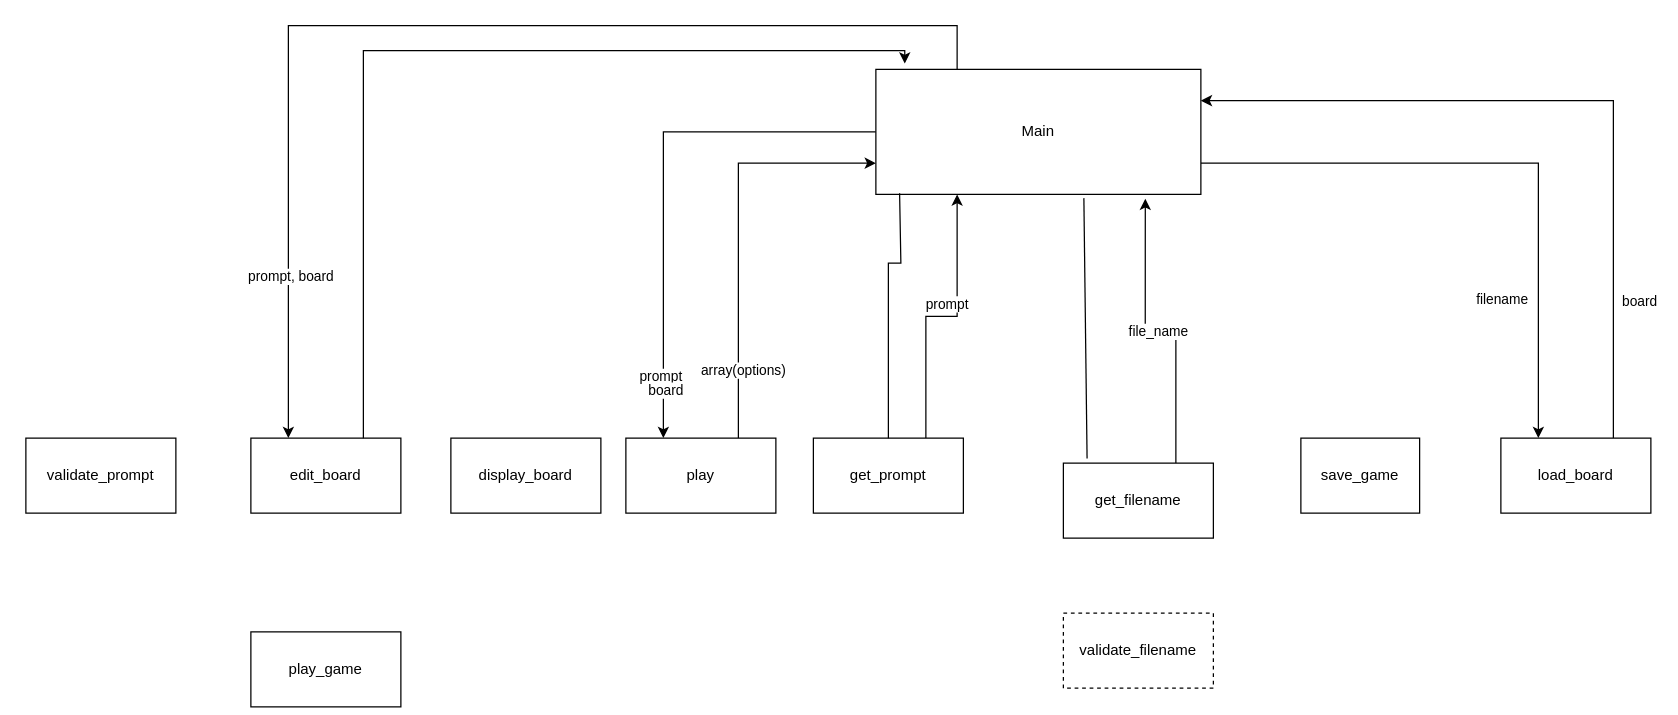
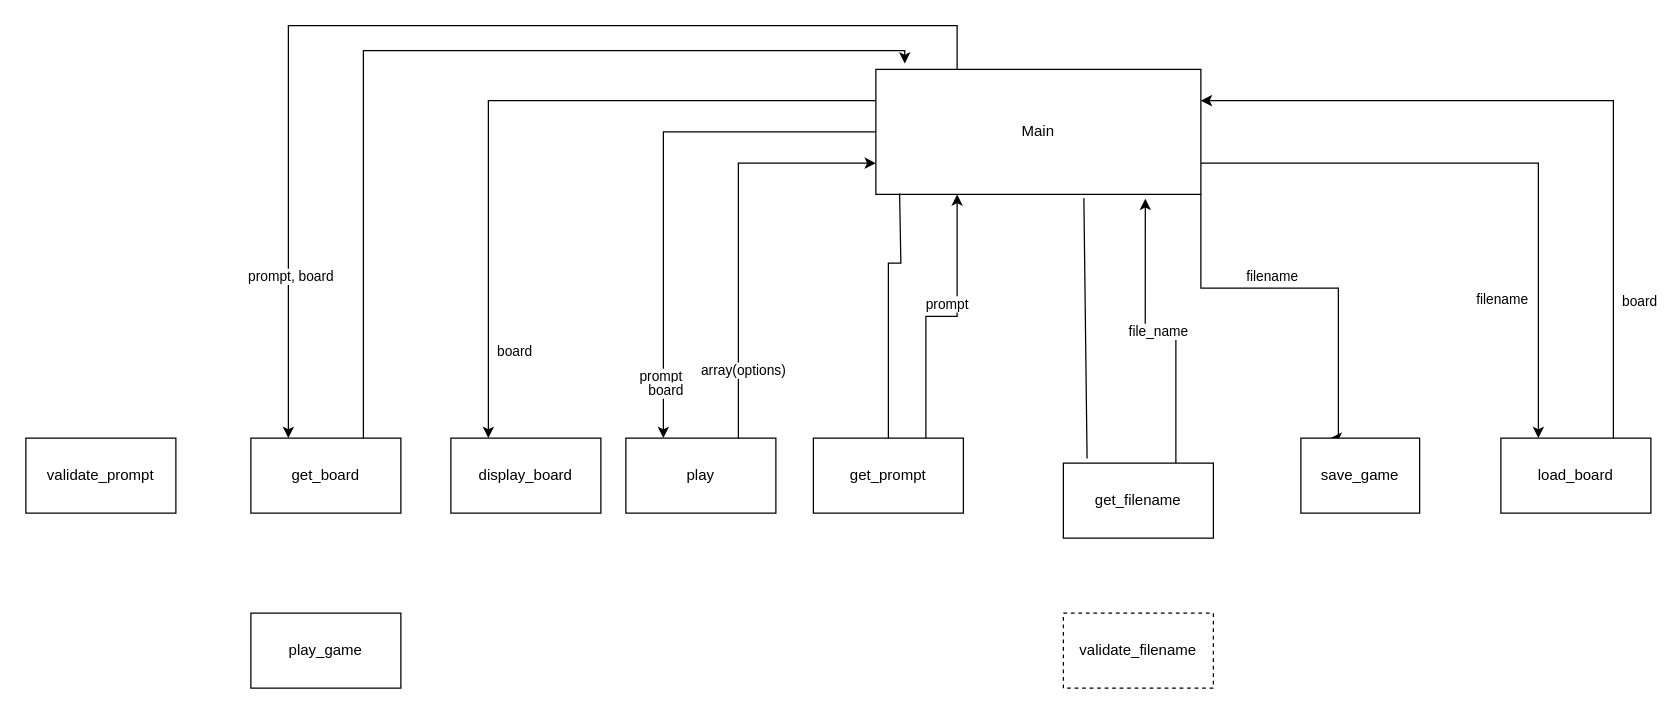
edge "Main" -> "display_board": added, label "board"
edge "Main" -> "save_game": added, label "filename"
node "edit_board": label "edit_board" -> "get_board"
node "play_game": moved (326, 669) -> (326, 651)
